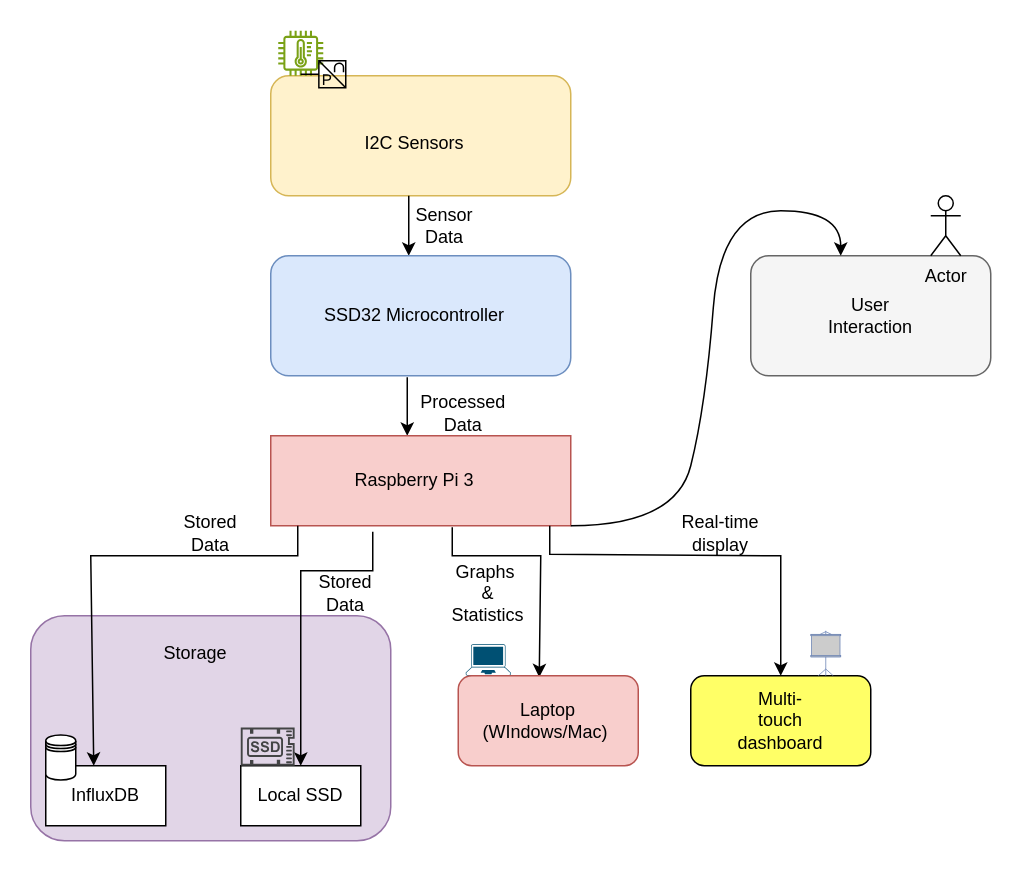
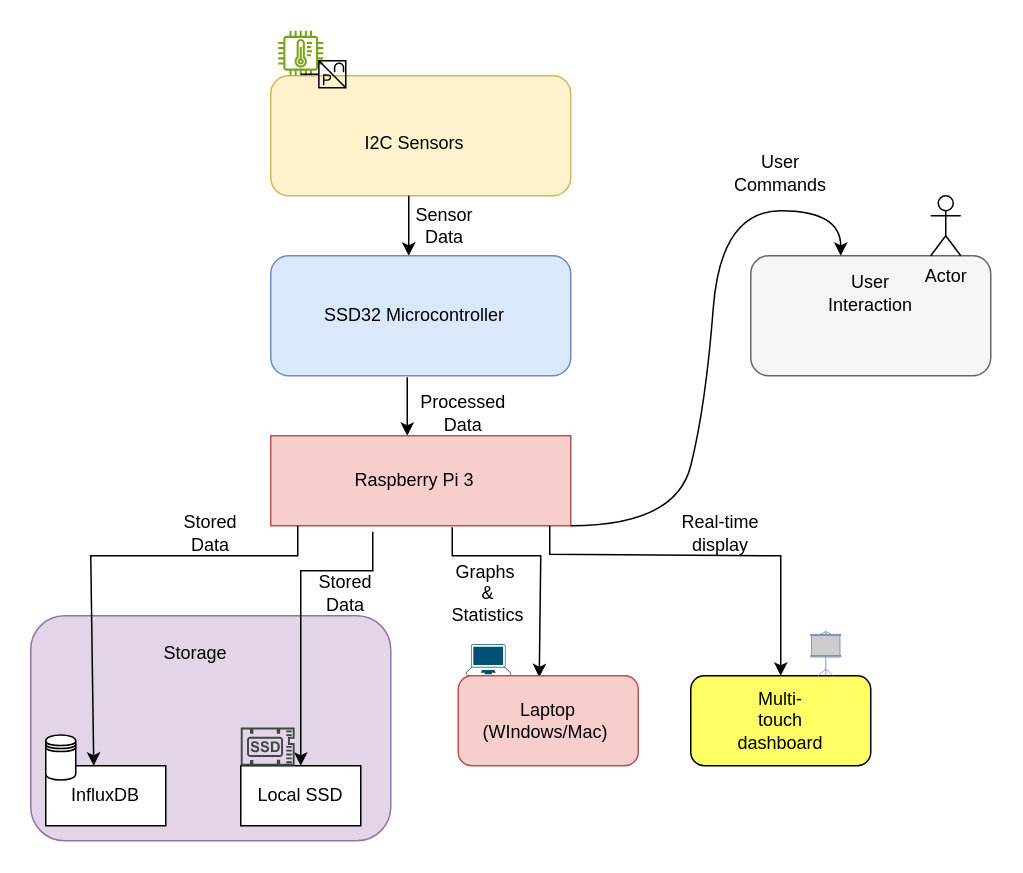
node "User Commands": added
node "User Interaction": moved (871, 316) -> (871, 293)
